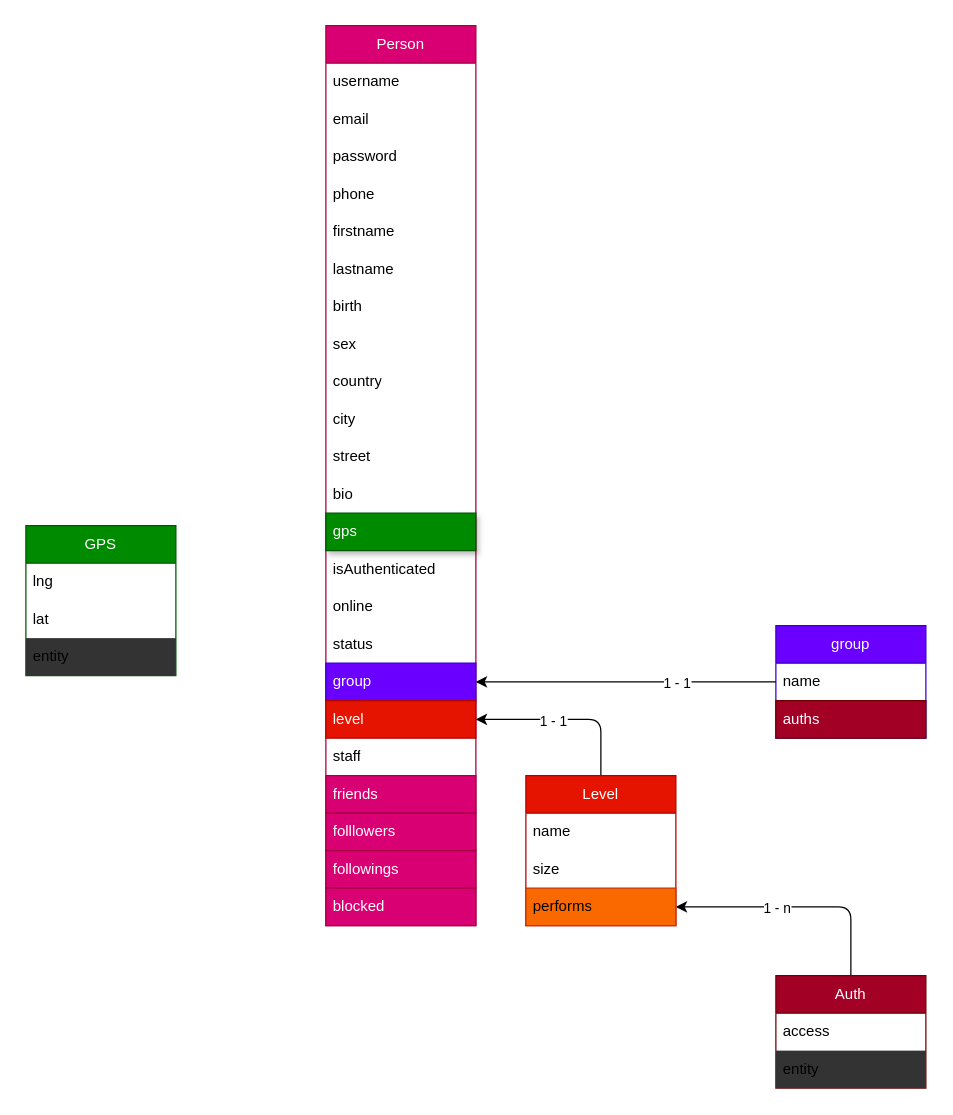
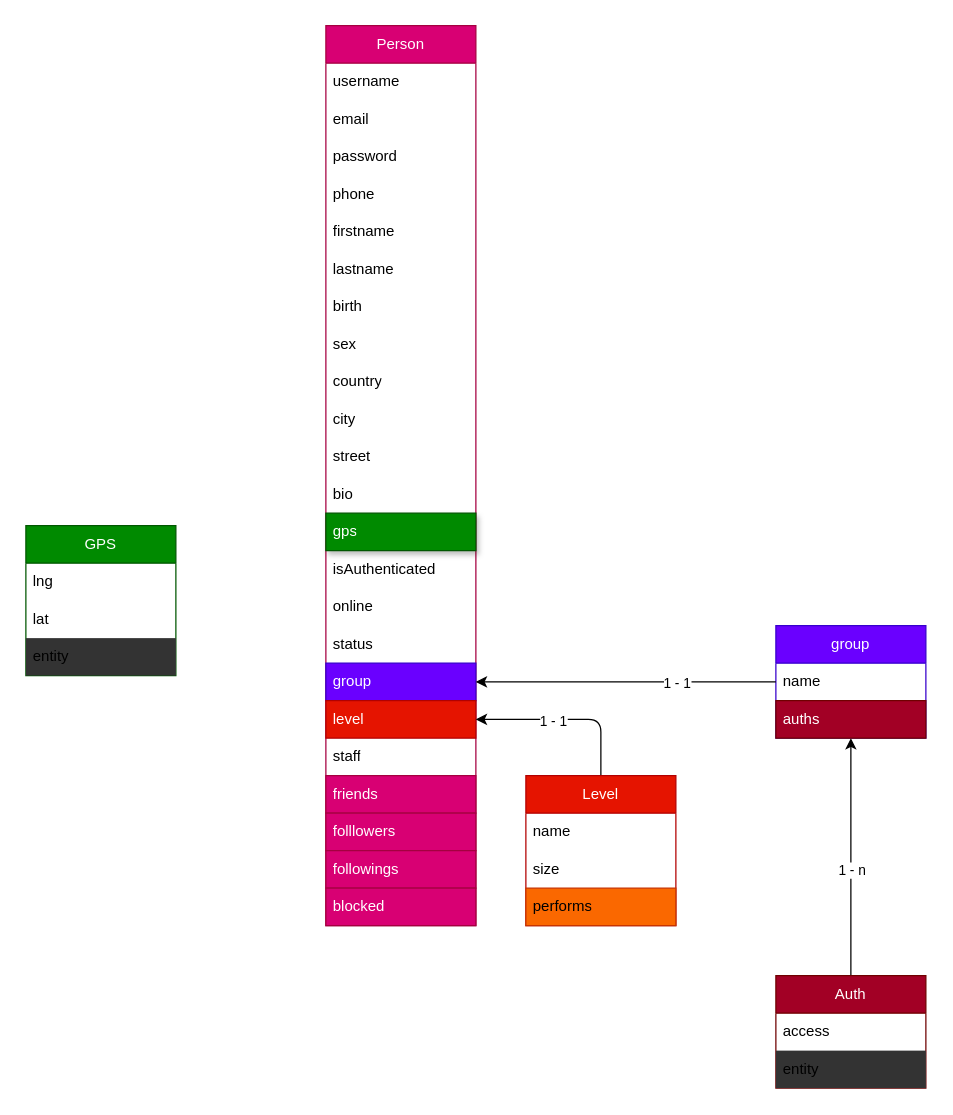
edge "Auth" -> "auths": added, label "1 - n"
edge "Auth" -> "performs": removed, label "1 - n"
